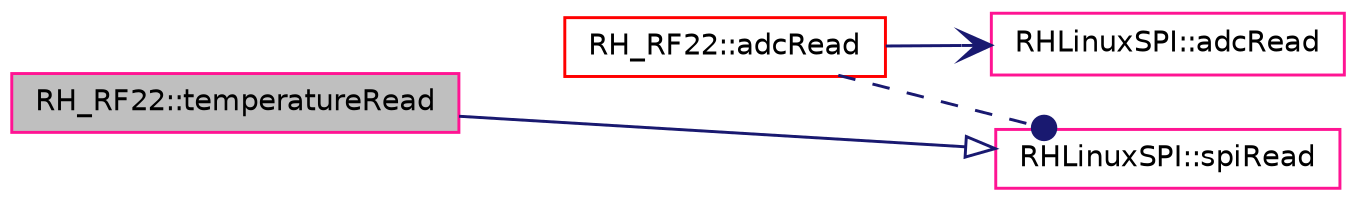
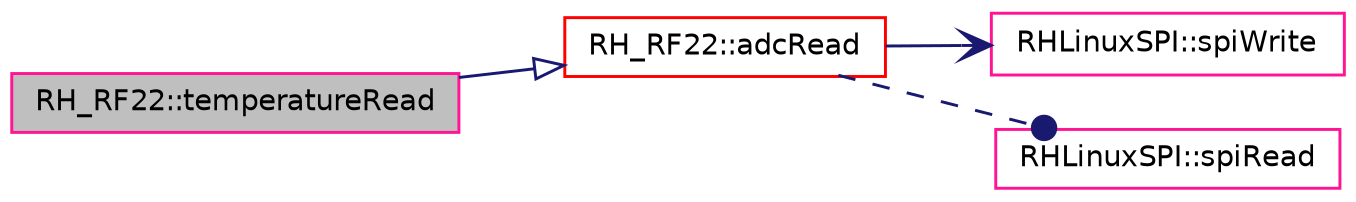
node "RHLinuxSPI::adcRead": label "RHLinuxSPI::adcRead" -> "RHLinuxSPI::spiWrite"
edge "RH_RF22::temperatureRead" -> "RHLinuxSPI::spiRead": now "RH_RF22::temperatureRead" -> "RH_RF22::adcRead"
